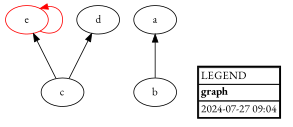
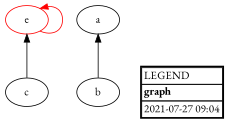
node "d": removed
node "LEGEND": text "2024-07-27 09:04" -> "2021-07-27 09:04"
